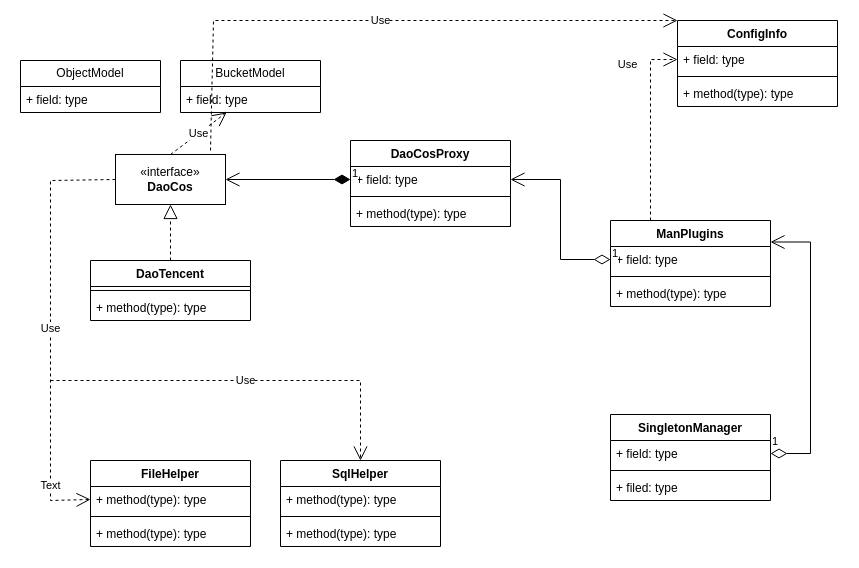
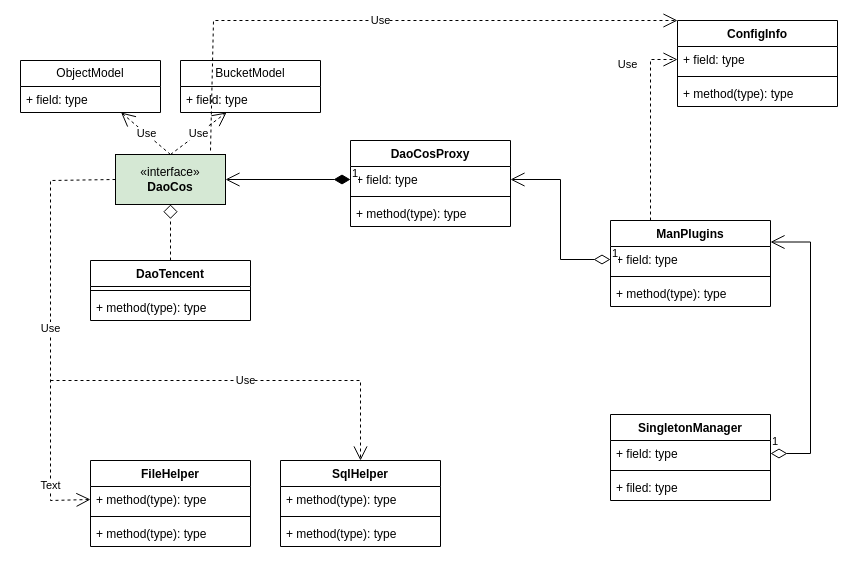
edge "«interface» DaoCos" -> "ObjectModel": added, label "Use"
node "«interface» DaoCos": fillcolor #ffffff -> #d5e8d4
edge "DaoTencent" -> "«interface» DaoCos": arrowhead block -> diamond
